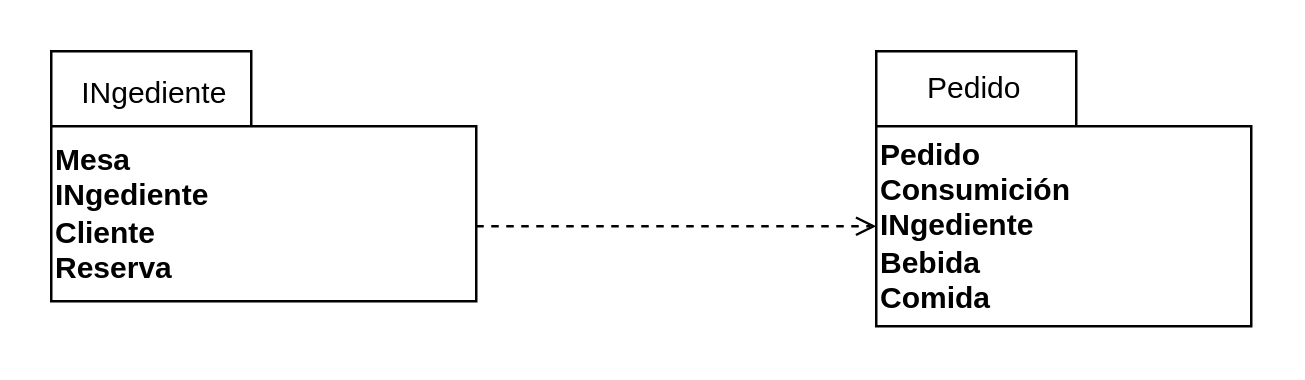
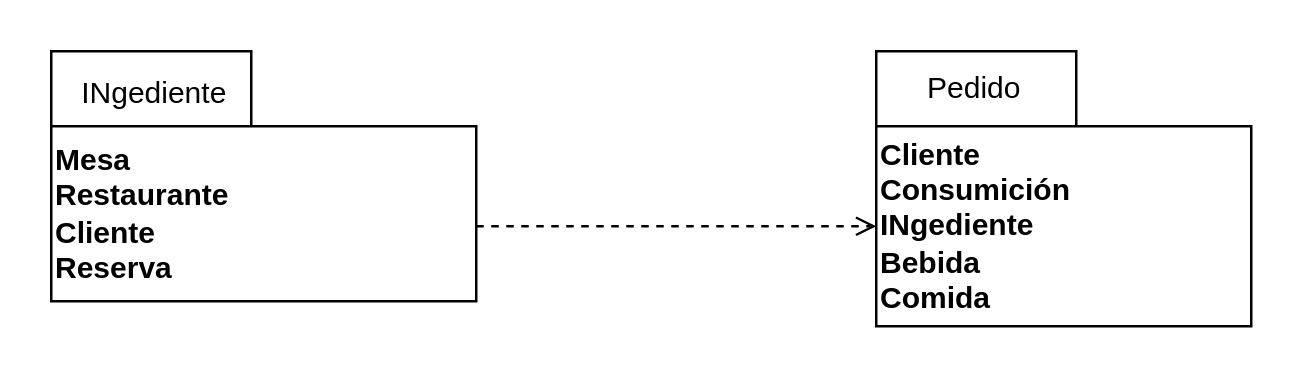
node "Mesa INgediente Cliente Reserva": label "Mesa INgediente Cliente Reserva" -> "Mesa Restaurante Cliente Reserva"
node "Pedido Consumición INgediente Bebida Comida": label "Pedido Consumición INgediente Bebida Comida" -> "Cliente Consumición INgediente Bebida Comida"
